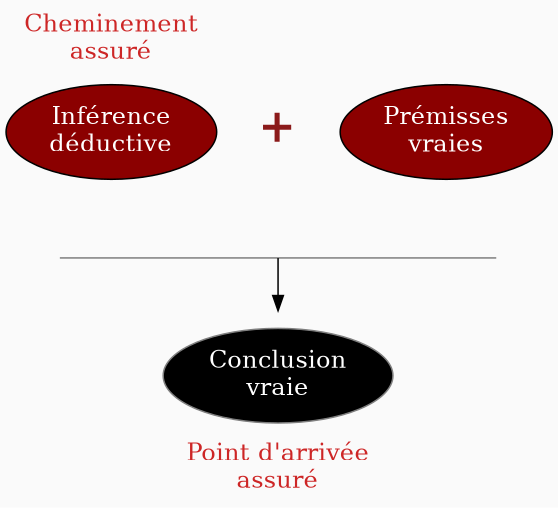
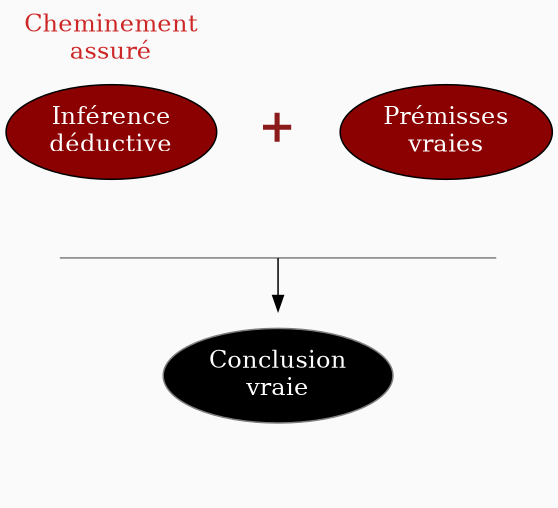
node "Point d'arrivée assuré": removed
